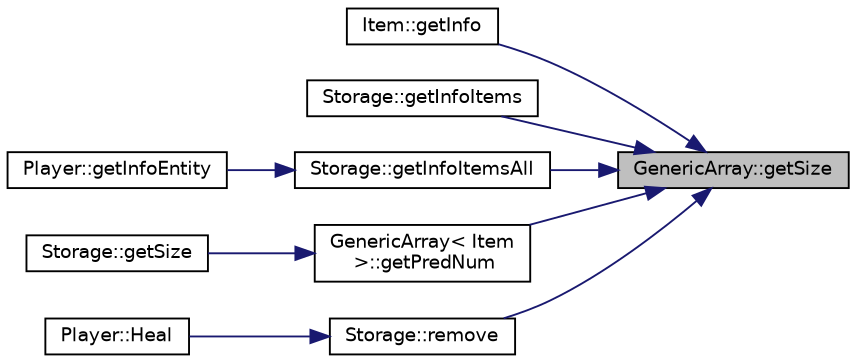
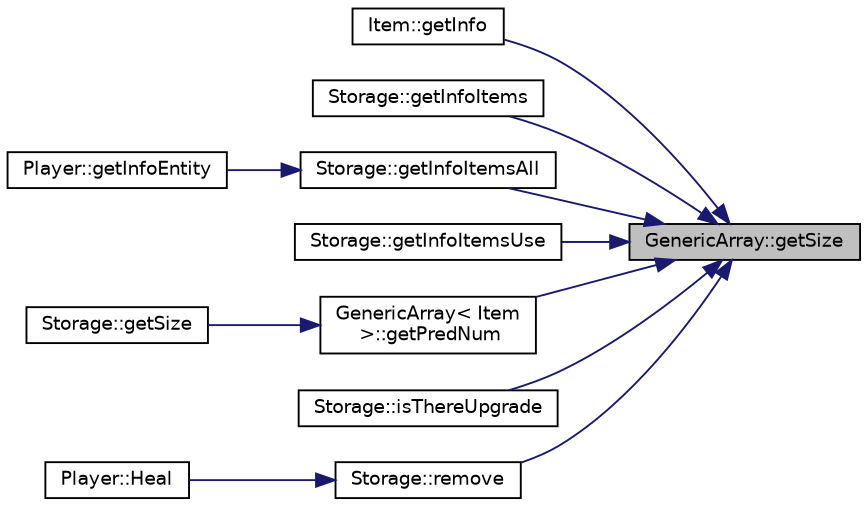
node "Storage::getInfoItemsUse": added
node "Storage::isThereUpgrade": added
